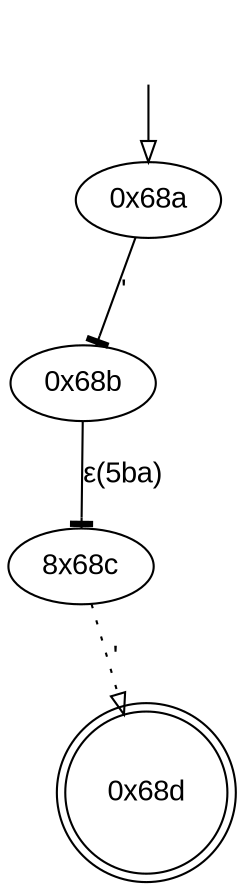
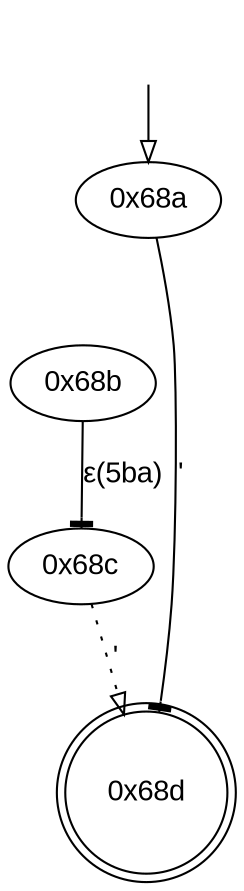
edge "0x68a" -> "0x68b": now "0x68a" -> "0x68d"
node "8x68c": label "8x68c" -> "0x68c"
